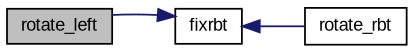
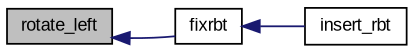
edge "rotate_left" -> "fixrbt": reversed
node "rotate_rbt": label "rotate_rbt" -> "insert_rbt"
